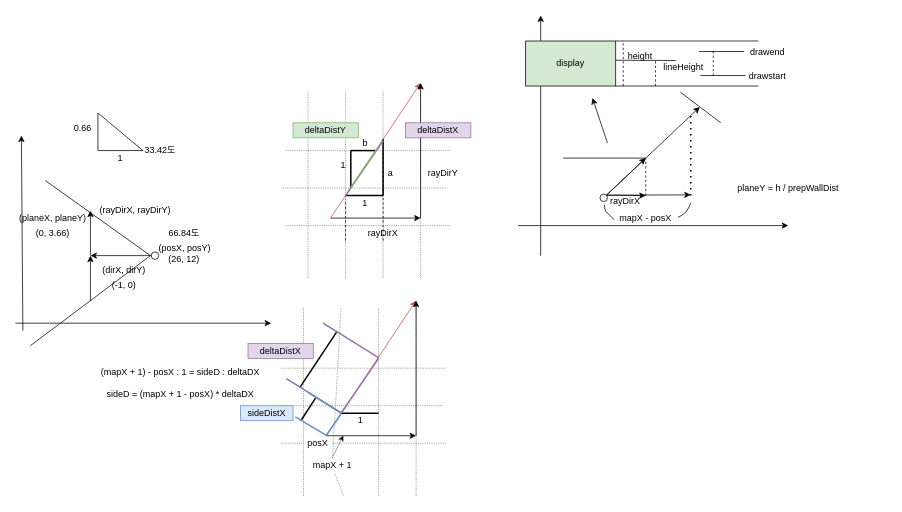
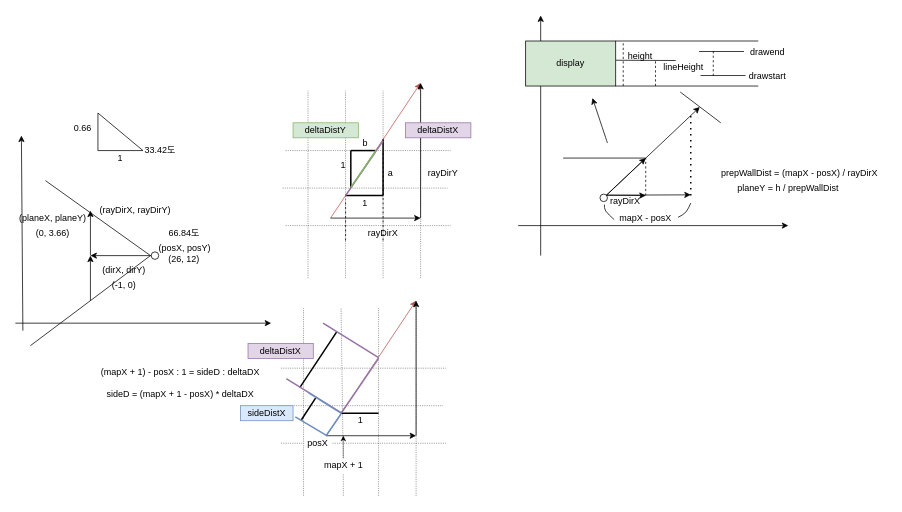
node "prepWallDist = (mapX - posX) / rayDirX": added
node "mapX + 1": moved (332, 465) -> (343, 465)
